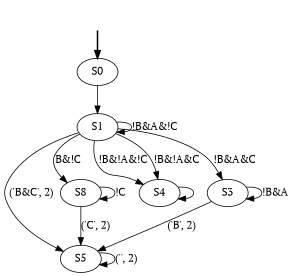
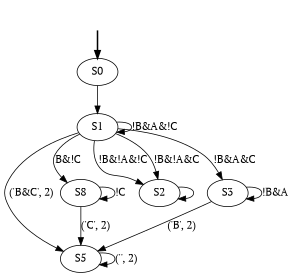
node "S4": label "S4" -> "S2"
